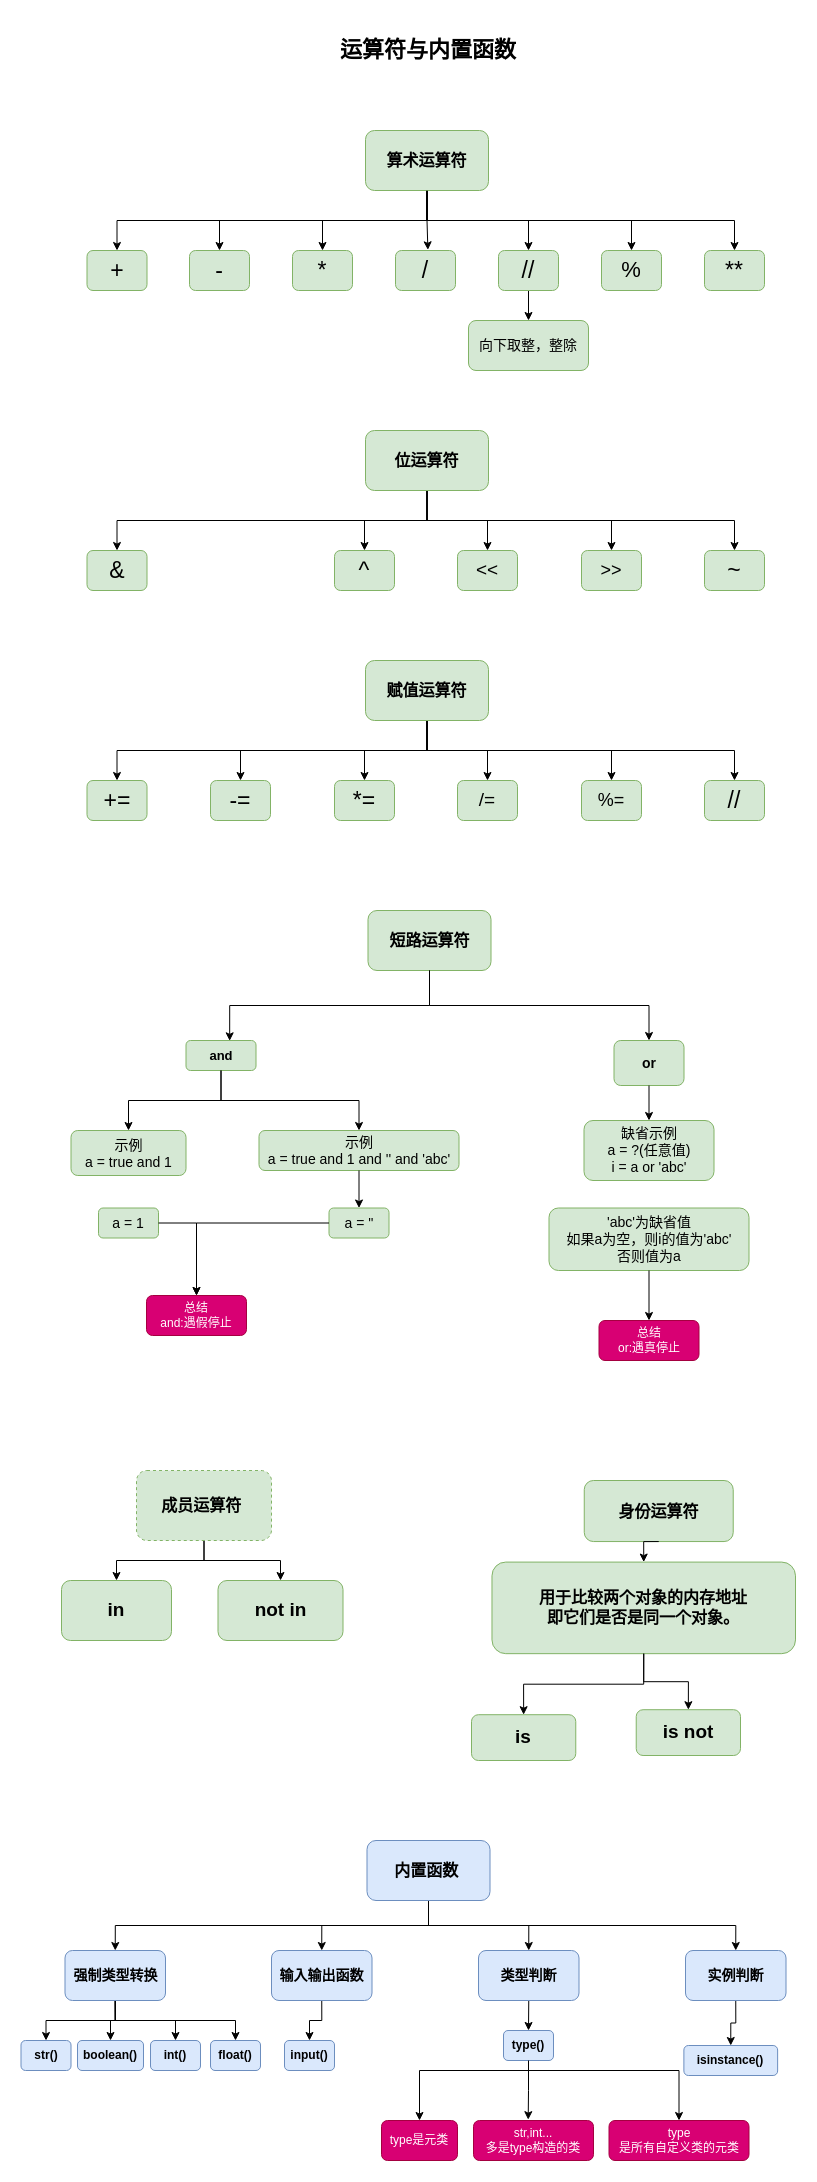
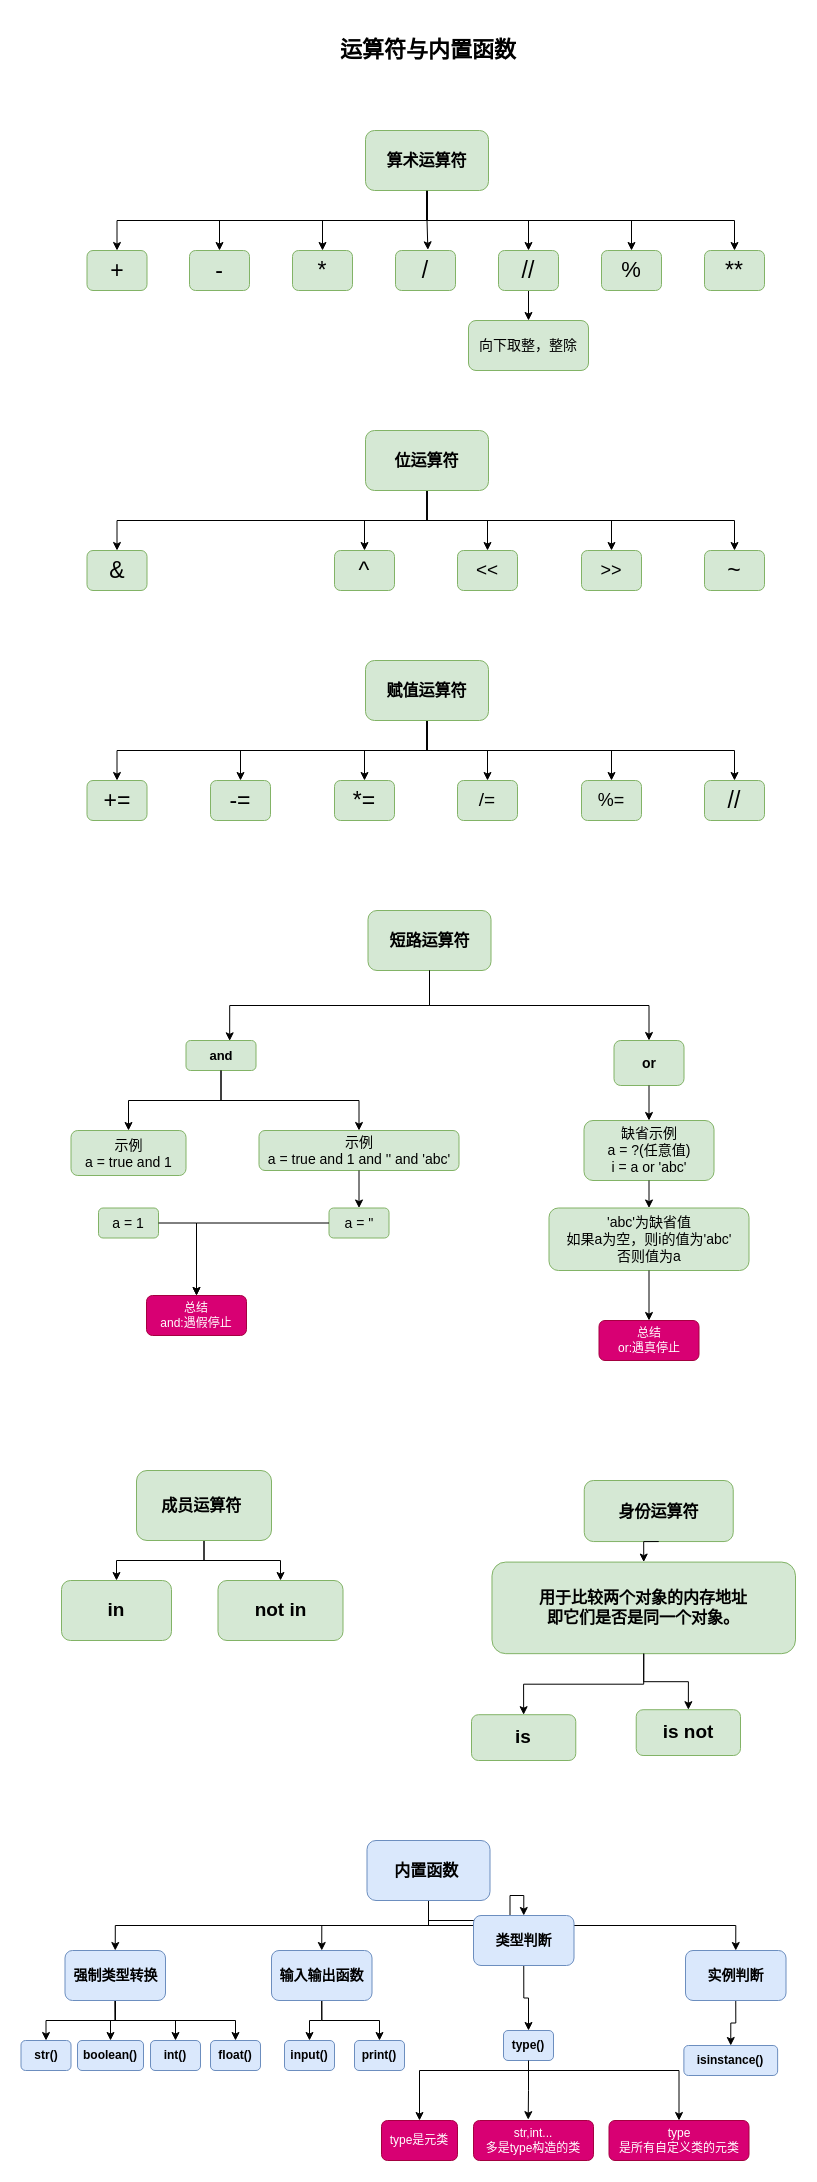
edge "缺省示例 a = ?(任意值) i = a or 'abc'" -> "'abc'为缺省值 如果a为空，则i的值为'abc' 否则值为a": added
node "成员运算符": style dashed -> solid
node "类型判断": moved (529, 1976) -> (524, 1941)
edge "输入输出函数" -> "print()": added
node "print()": added
